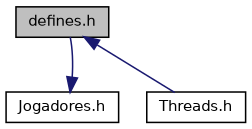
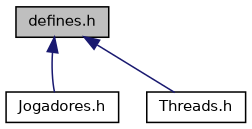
edge "defines.h" -> "Jogadores.h": reversed
